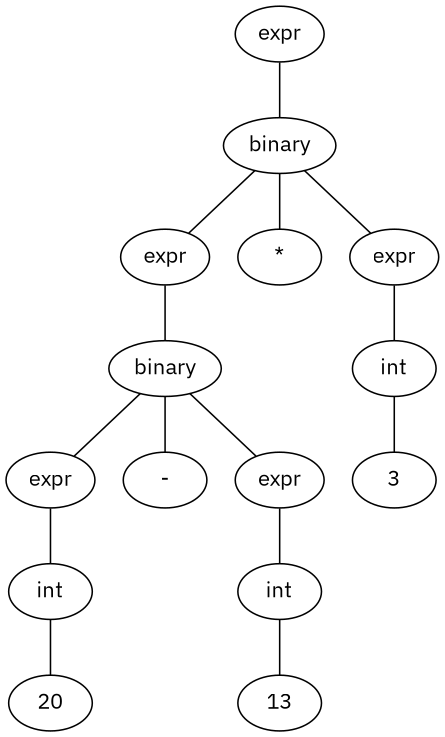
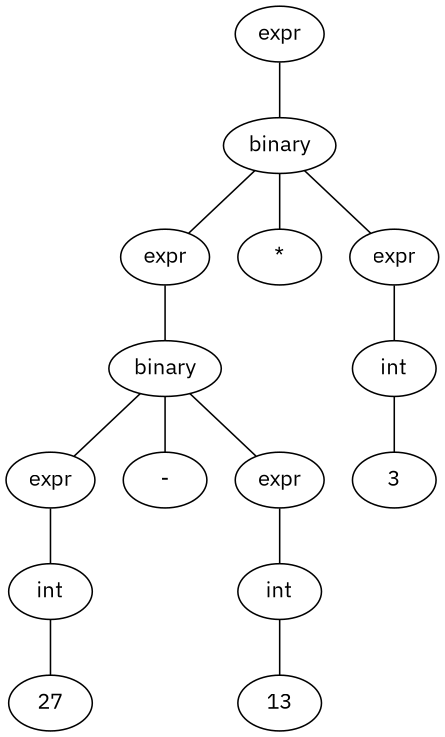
node "20": label "20" -> "27"
